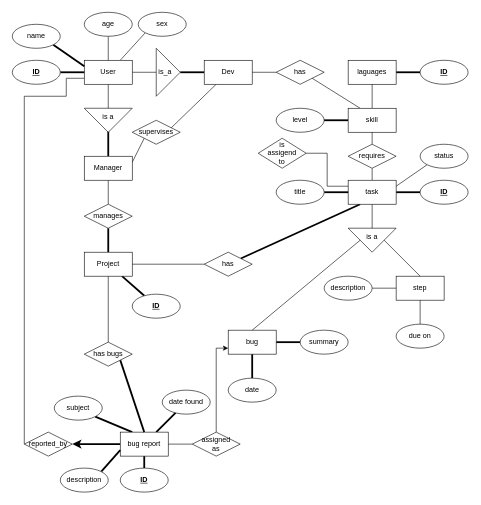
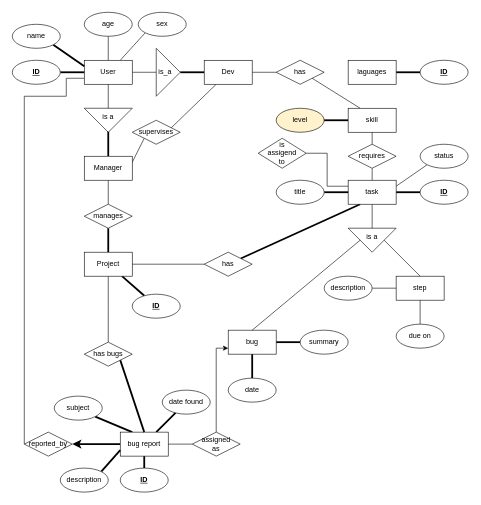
edge "laguages" -- "skill": removed
node "level": fillcolor #ffffff -> #fff2cc
